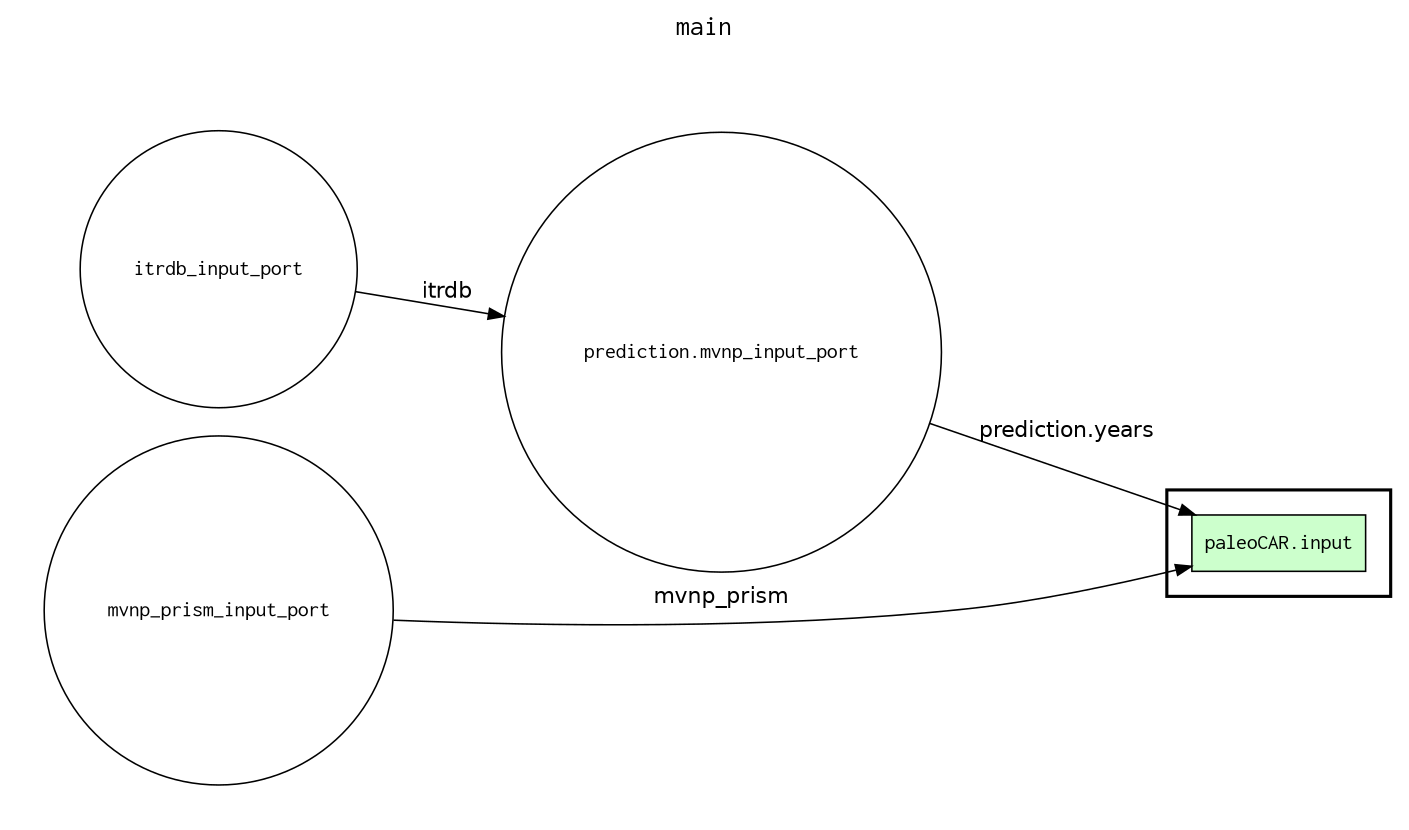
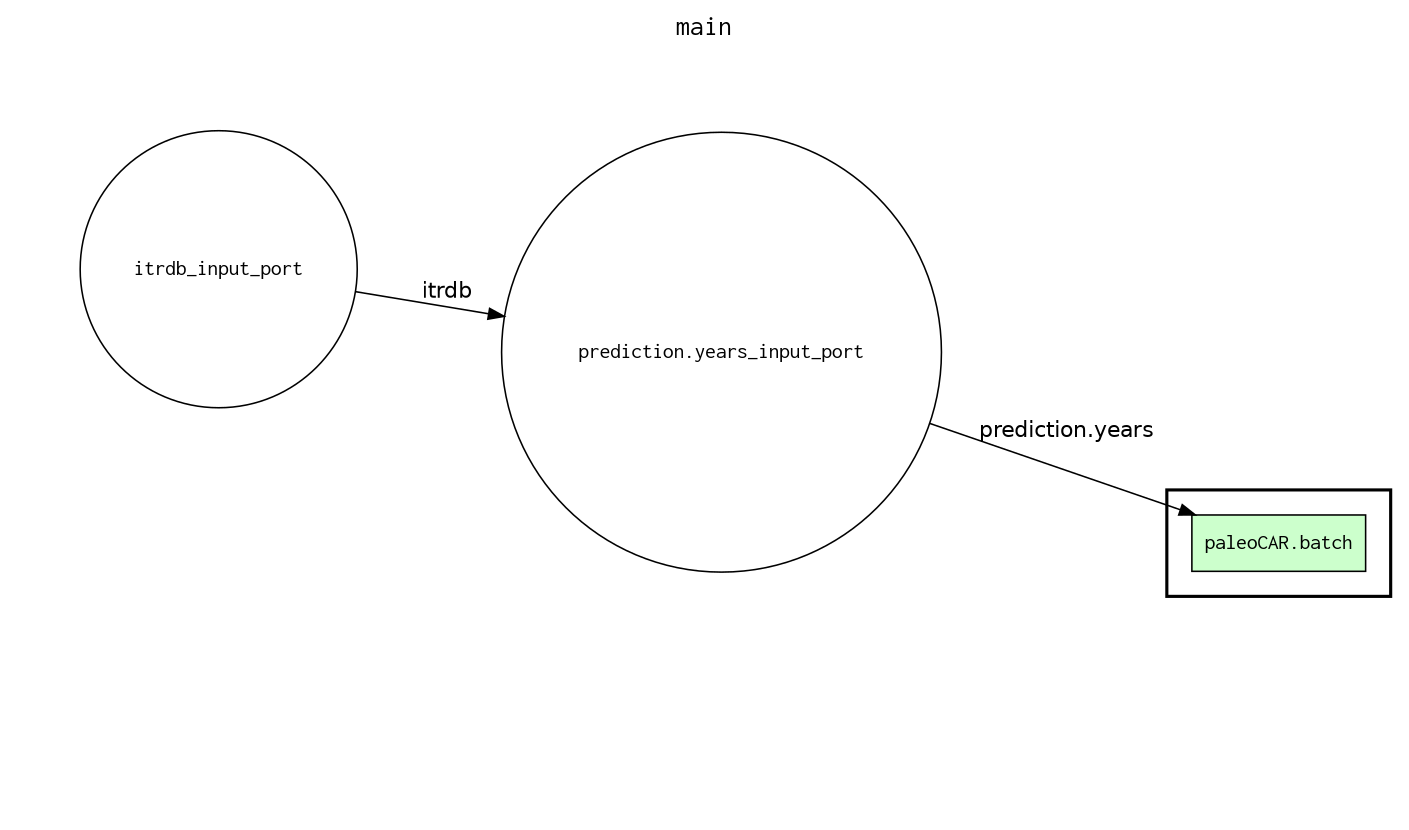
node "prediction.mvnp_input_port": label "prediction.mvnp_input_port" -> "prediction.years_input_port"
node "paleoCAR.input": label "paleoCAR.input" -> "paleoCAR.batch"
node "mvnp_prism_input_port": removed
